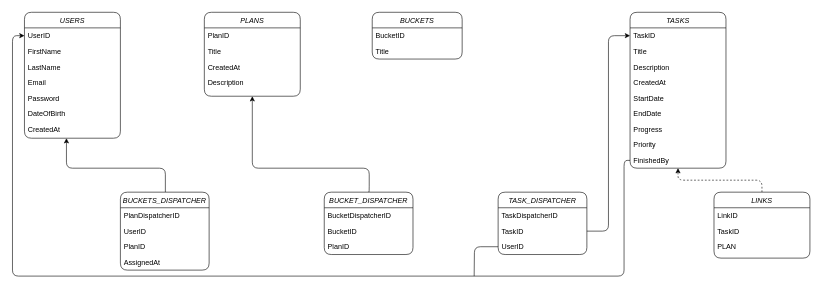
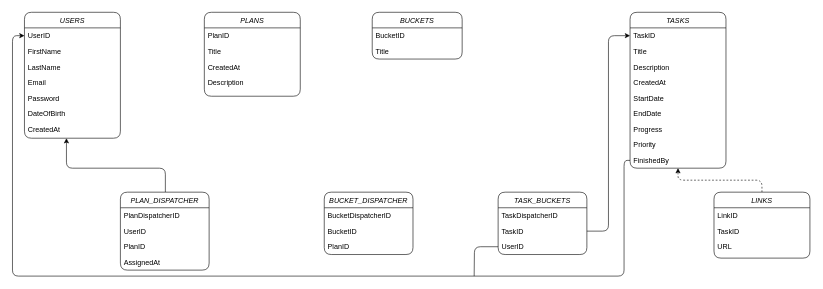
edge "BUCKET_DISPATCHER" -> "PLANS": removed
node "BUCKETS_DISPATCHER": label "BUCKETS_DISPATCHER" -> "PLAN_DISPATCHER"
node "TASK_DISPATCHER": label "TASK_DISPATCHER" -> "TASK_BUCKETS"
node "PLAN": label "PLAN" -> "URL"
